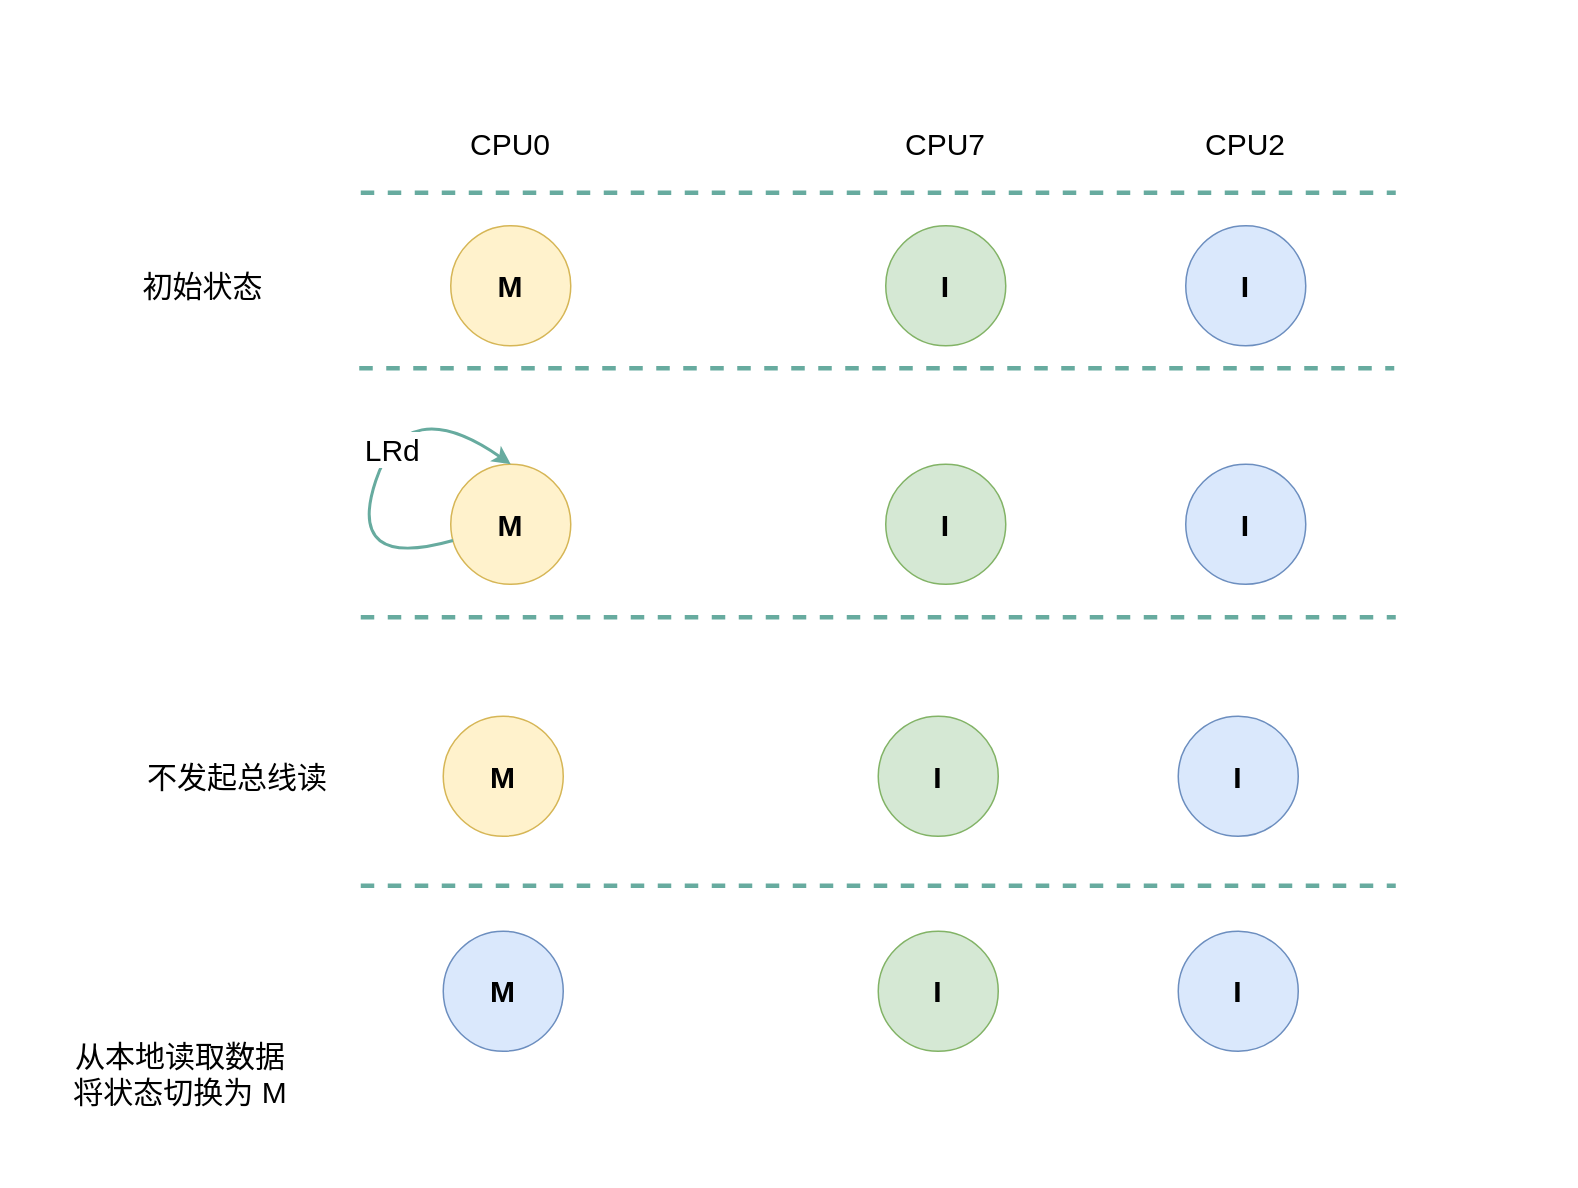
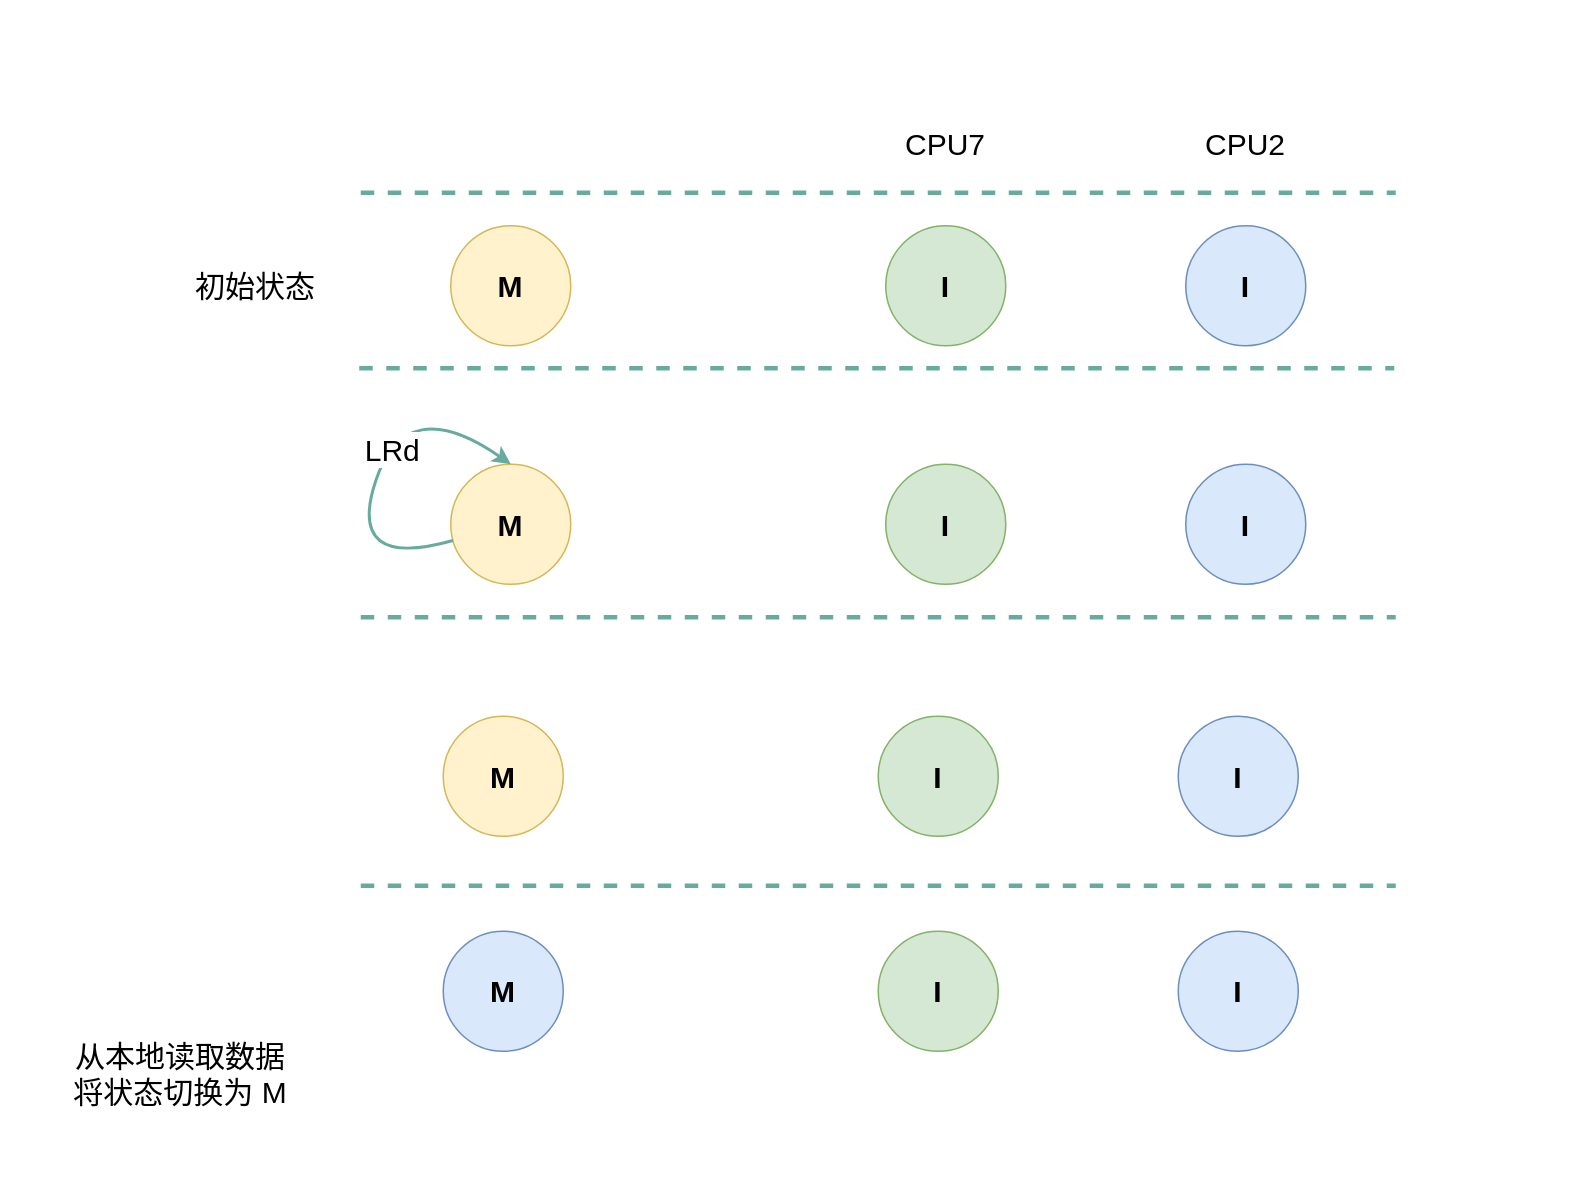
node "CPU0": removed
node "初始状态": moved (203, 286) -> (256, 286)
node "不发起总线读": removed
